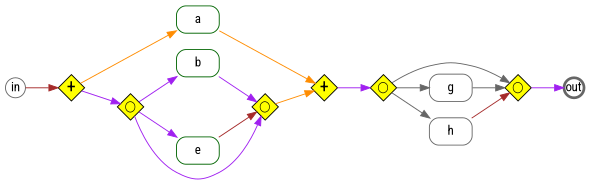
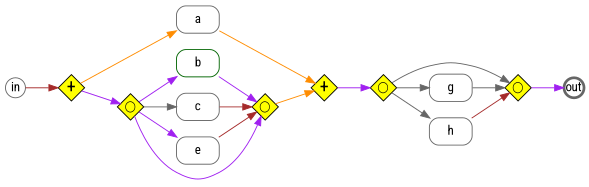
node "a": color darkgreen -> gray40
node "c": added
node "e": color darkgreen -> gray40
